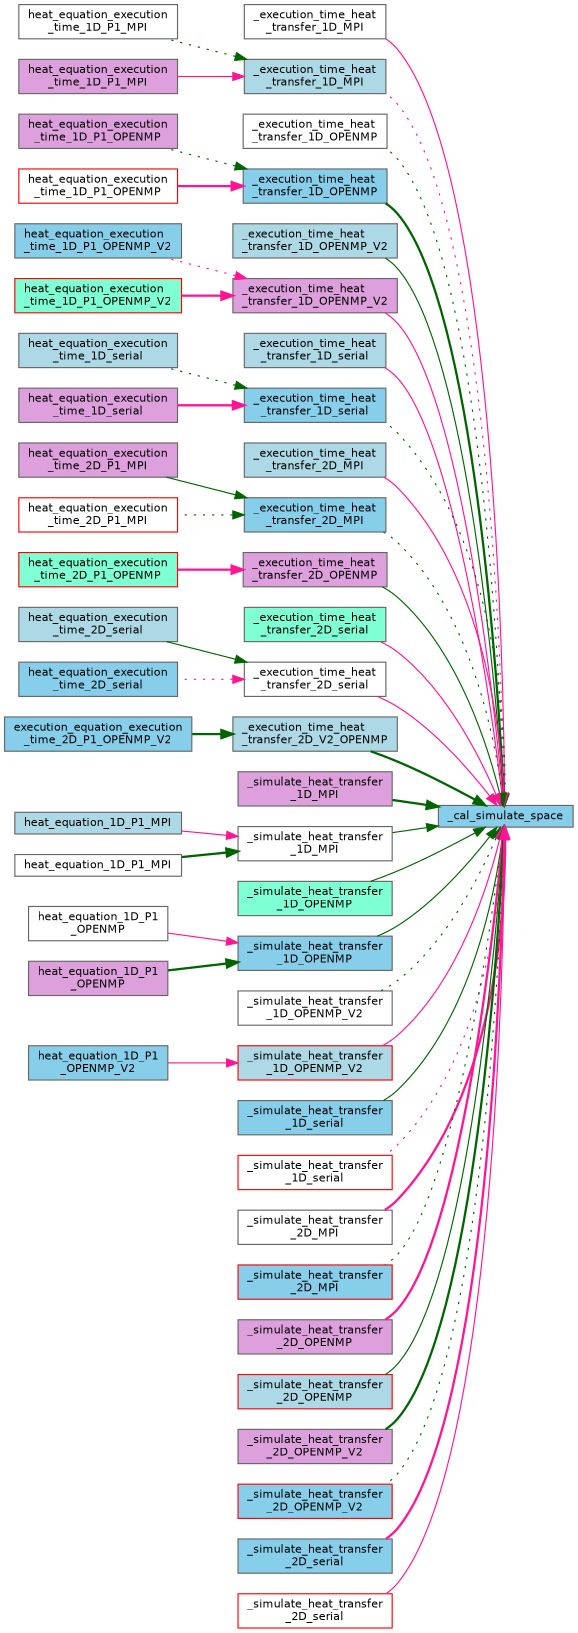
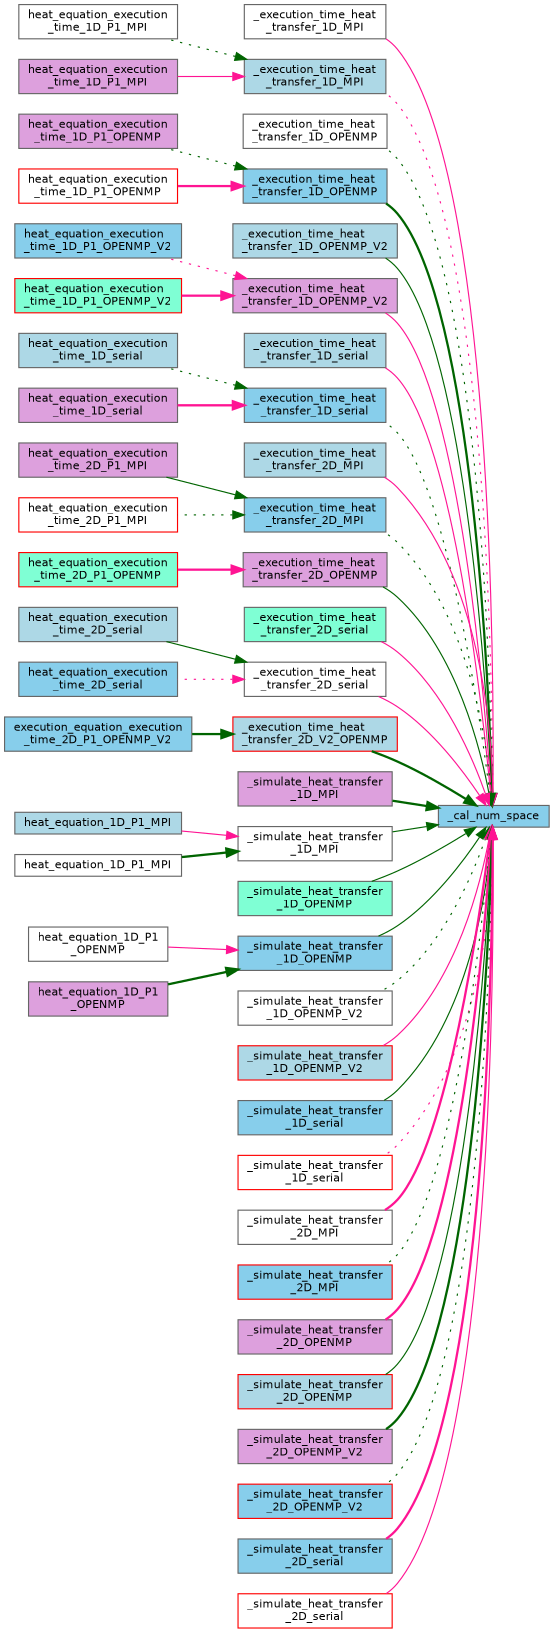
node "_execution_time_heat _transfer_2D_V2_OPENMP": color grey40 -> red
node "_cal_simulate_space": label "_cal_simulate_space" -> "_cal_num_space"
node "heat_equation_1D_P1 _OPENMP_V2": removed
